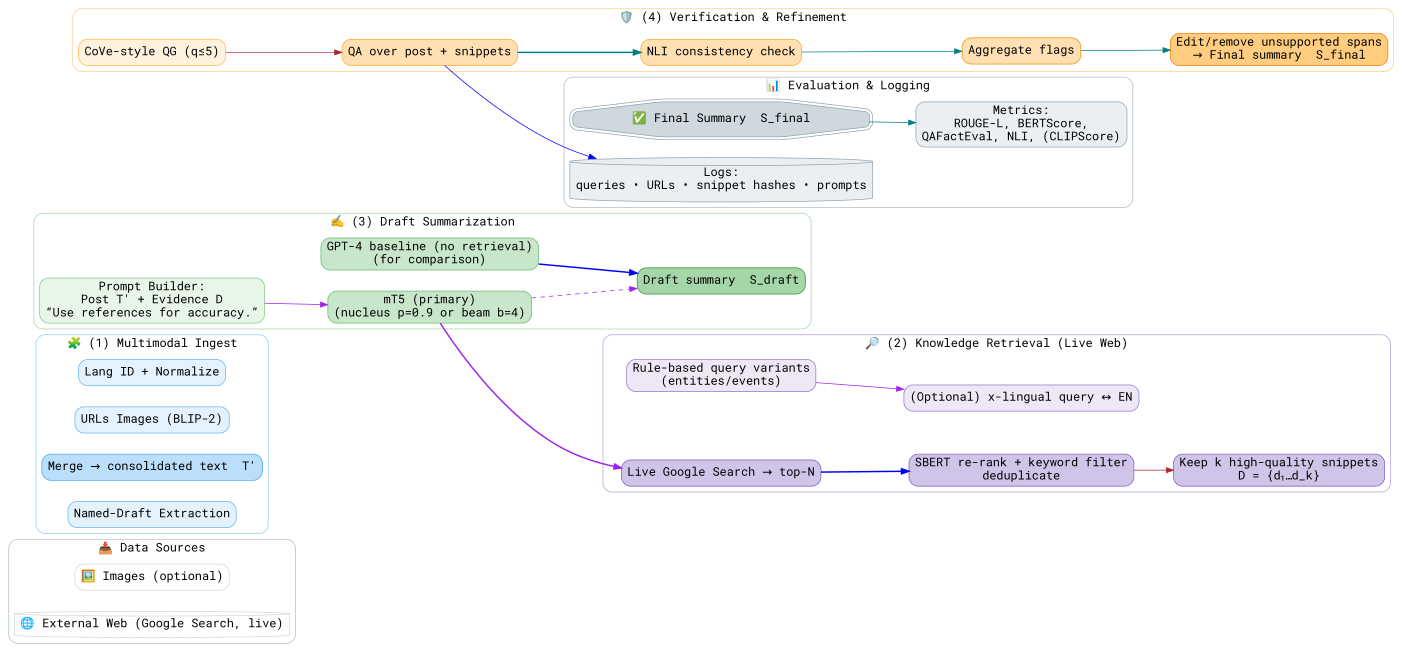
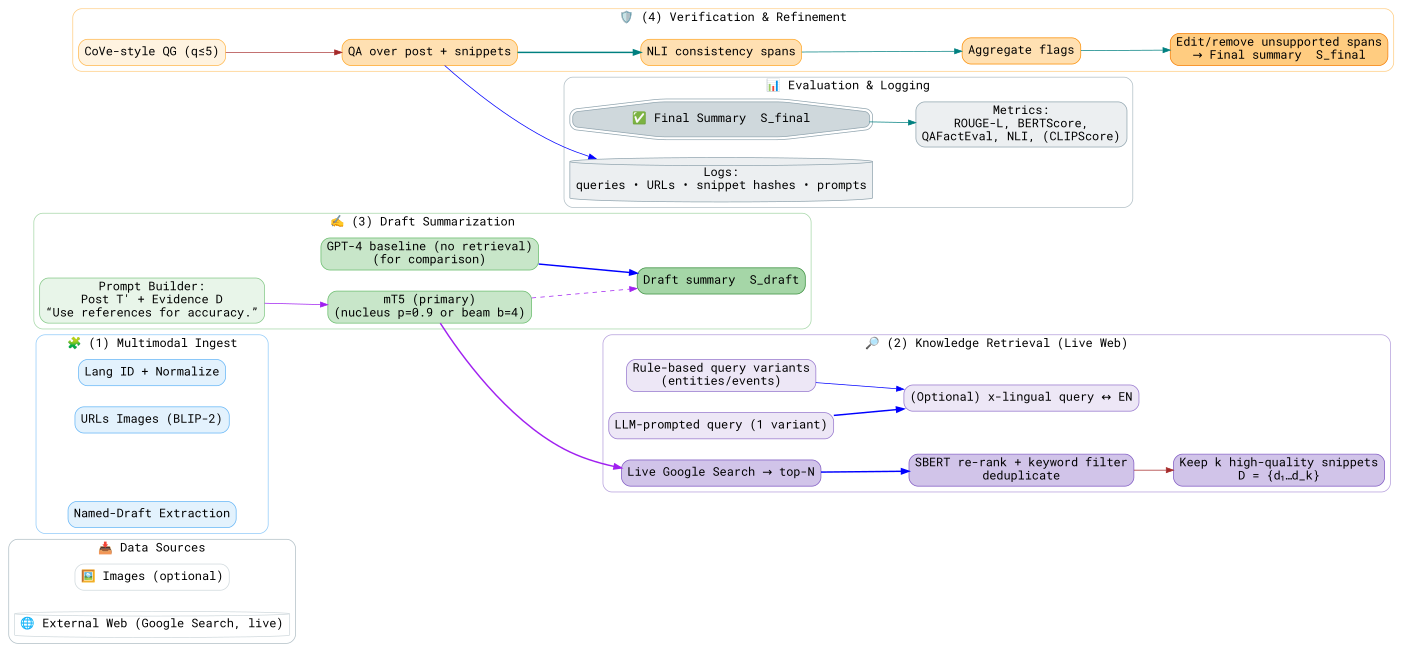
node "NLI consistency check": label "NLI consistency check" -> "NLI consistency spans"
edge "Rule-based query variants (entities/events)" -> "(Optional) x-lingual query ↔ EN": color purple -> blue
node "LLM-prompted query (1 variant)": added
node "Merge → consolidated text  T′": removed
